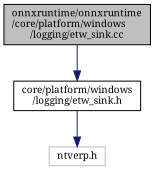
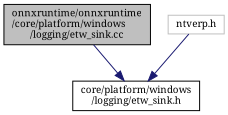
edge "core/platform/windows /logging/etw_sink.h" -> "ntverp.h": reversed
